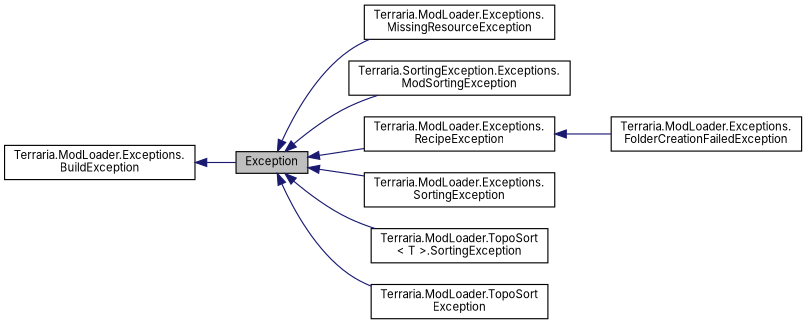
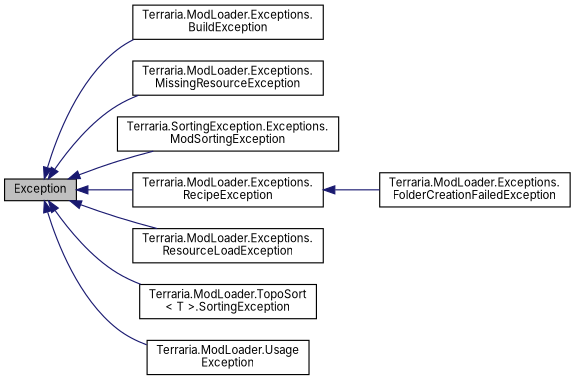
edge "Exception" -> "Terraria.ModLoader.Exceptions. BuildException": reversed
node "Terraria.ModLoader.Exceptions. SortingException": label "Terraria.ModLoader.Exceptions. SortingException" -> "Terraria.ModLoader.Exceptions. ResourceLoadException"
node "Terraria.ModLoader.TopoSort Exception": label "Terraria.ModLoader.TopoSort Exception" -> "Terraria.ModLoader.Usage Exception"
